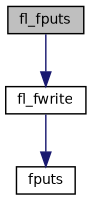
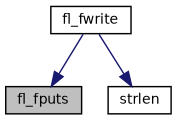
edge "fl_fputs" -> "fl_fwrite": reversed
node "fputs": label "fputs" -> "strlen"
